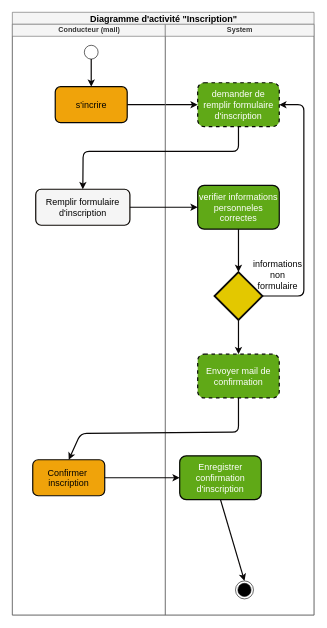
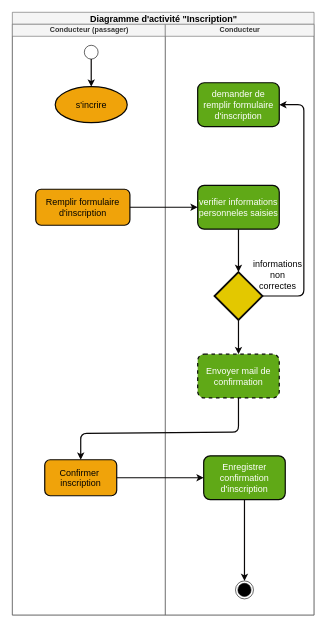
node "Conducteur (mail)": label "Conducteur (mail)" -> "Conducteur (passager)"
node "System": label "System" -> "Conducteur"
node "s'incrire": shape rounded rectangle -> ellipse
edge "s'incrire" -> "demander de remplir formulaire d'inscription": removed
node "demander de remplir formulaire d'inscription": style dashed -> solid
edge "demander de remplir formulaire d'inscription" -> "Remplir formulaire d'inscription": removed
node "Remplir formulaire d'inscription": fillcolor #f5f5f5 -> #f0a30a
node "verifier informations personneles correctes": label "verifier informations personneles correctes" -> "verifier informations personneles saisies"
node "informations non formulaire": label "informations non formulaire" -> "informations non correctes"
node "Confirmer inscription": moved (69, 478) -> (81, 478)
node "Enregistrer confirmation d'inscription": moved (221, 478) -> (245, 478)
